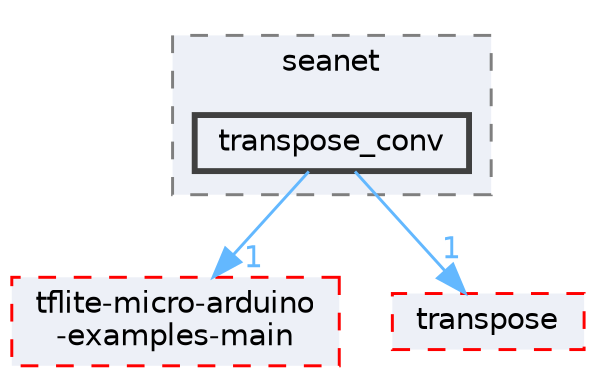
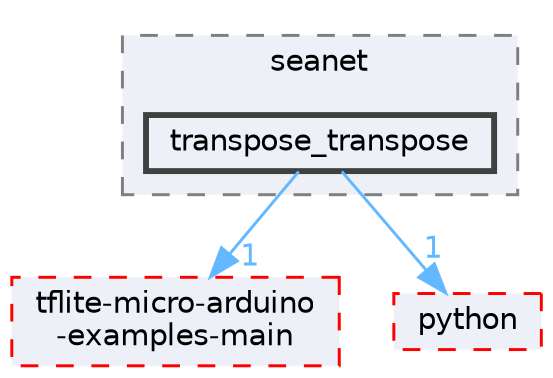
node "transpose_conv": label "transpose_conv" -> "transpose_transpose"
node "transpose": label "transpose" -> "python"
